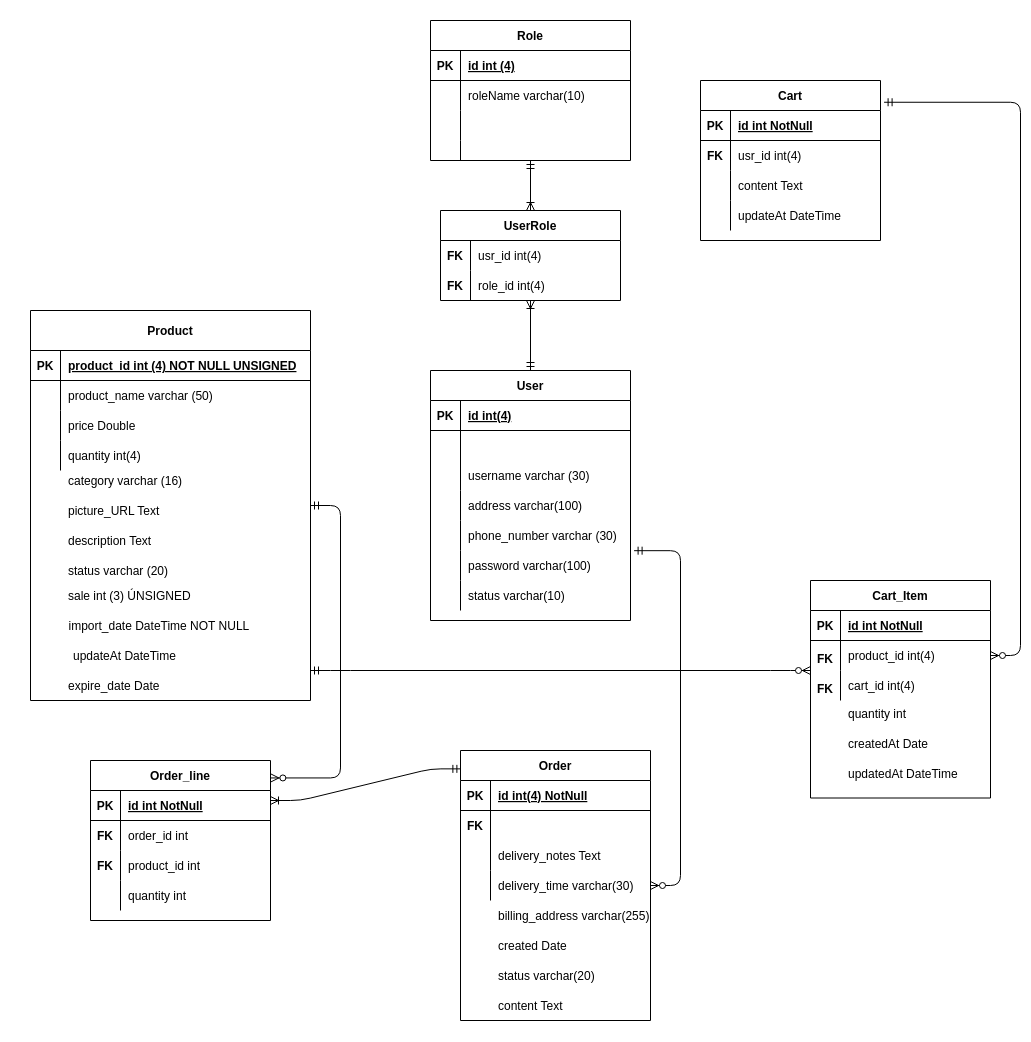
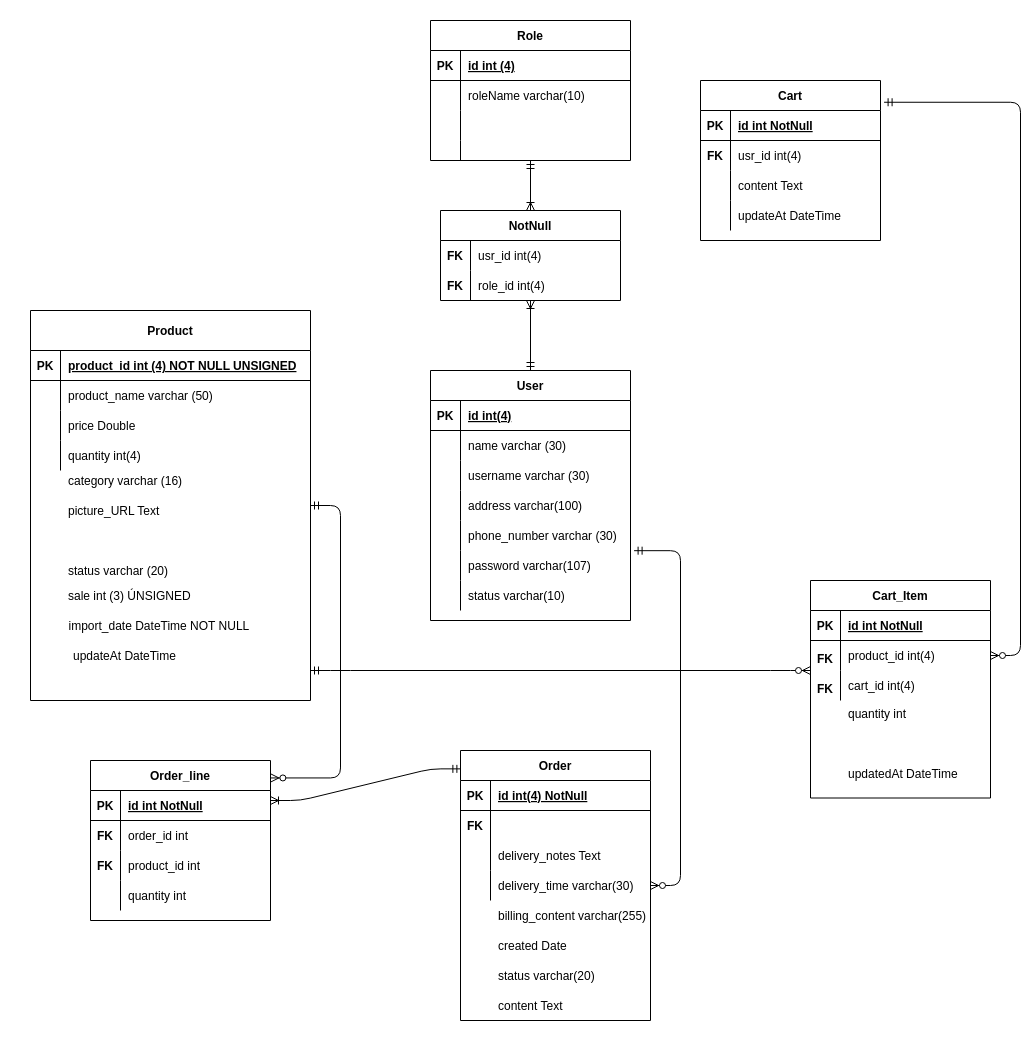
node "UserRole": label "UserRole" -> "NotNull"
node "name varchar (30)": added
node "description Text": removed
node "password varchar(100)": label "password varchar(100)" -> "password varchar(107)"
node "expire_date Date": removed
node "createdAt Date": removed
node "billing_address varchar(255)": label "billing_address varchar(255)" -> "billing_content varchar(255)"
